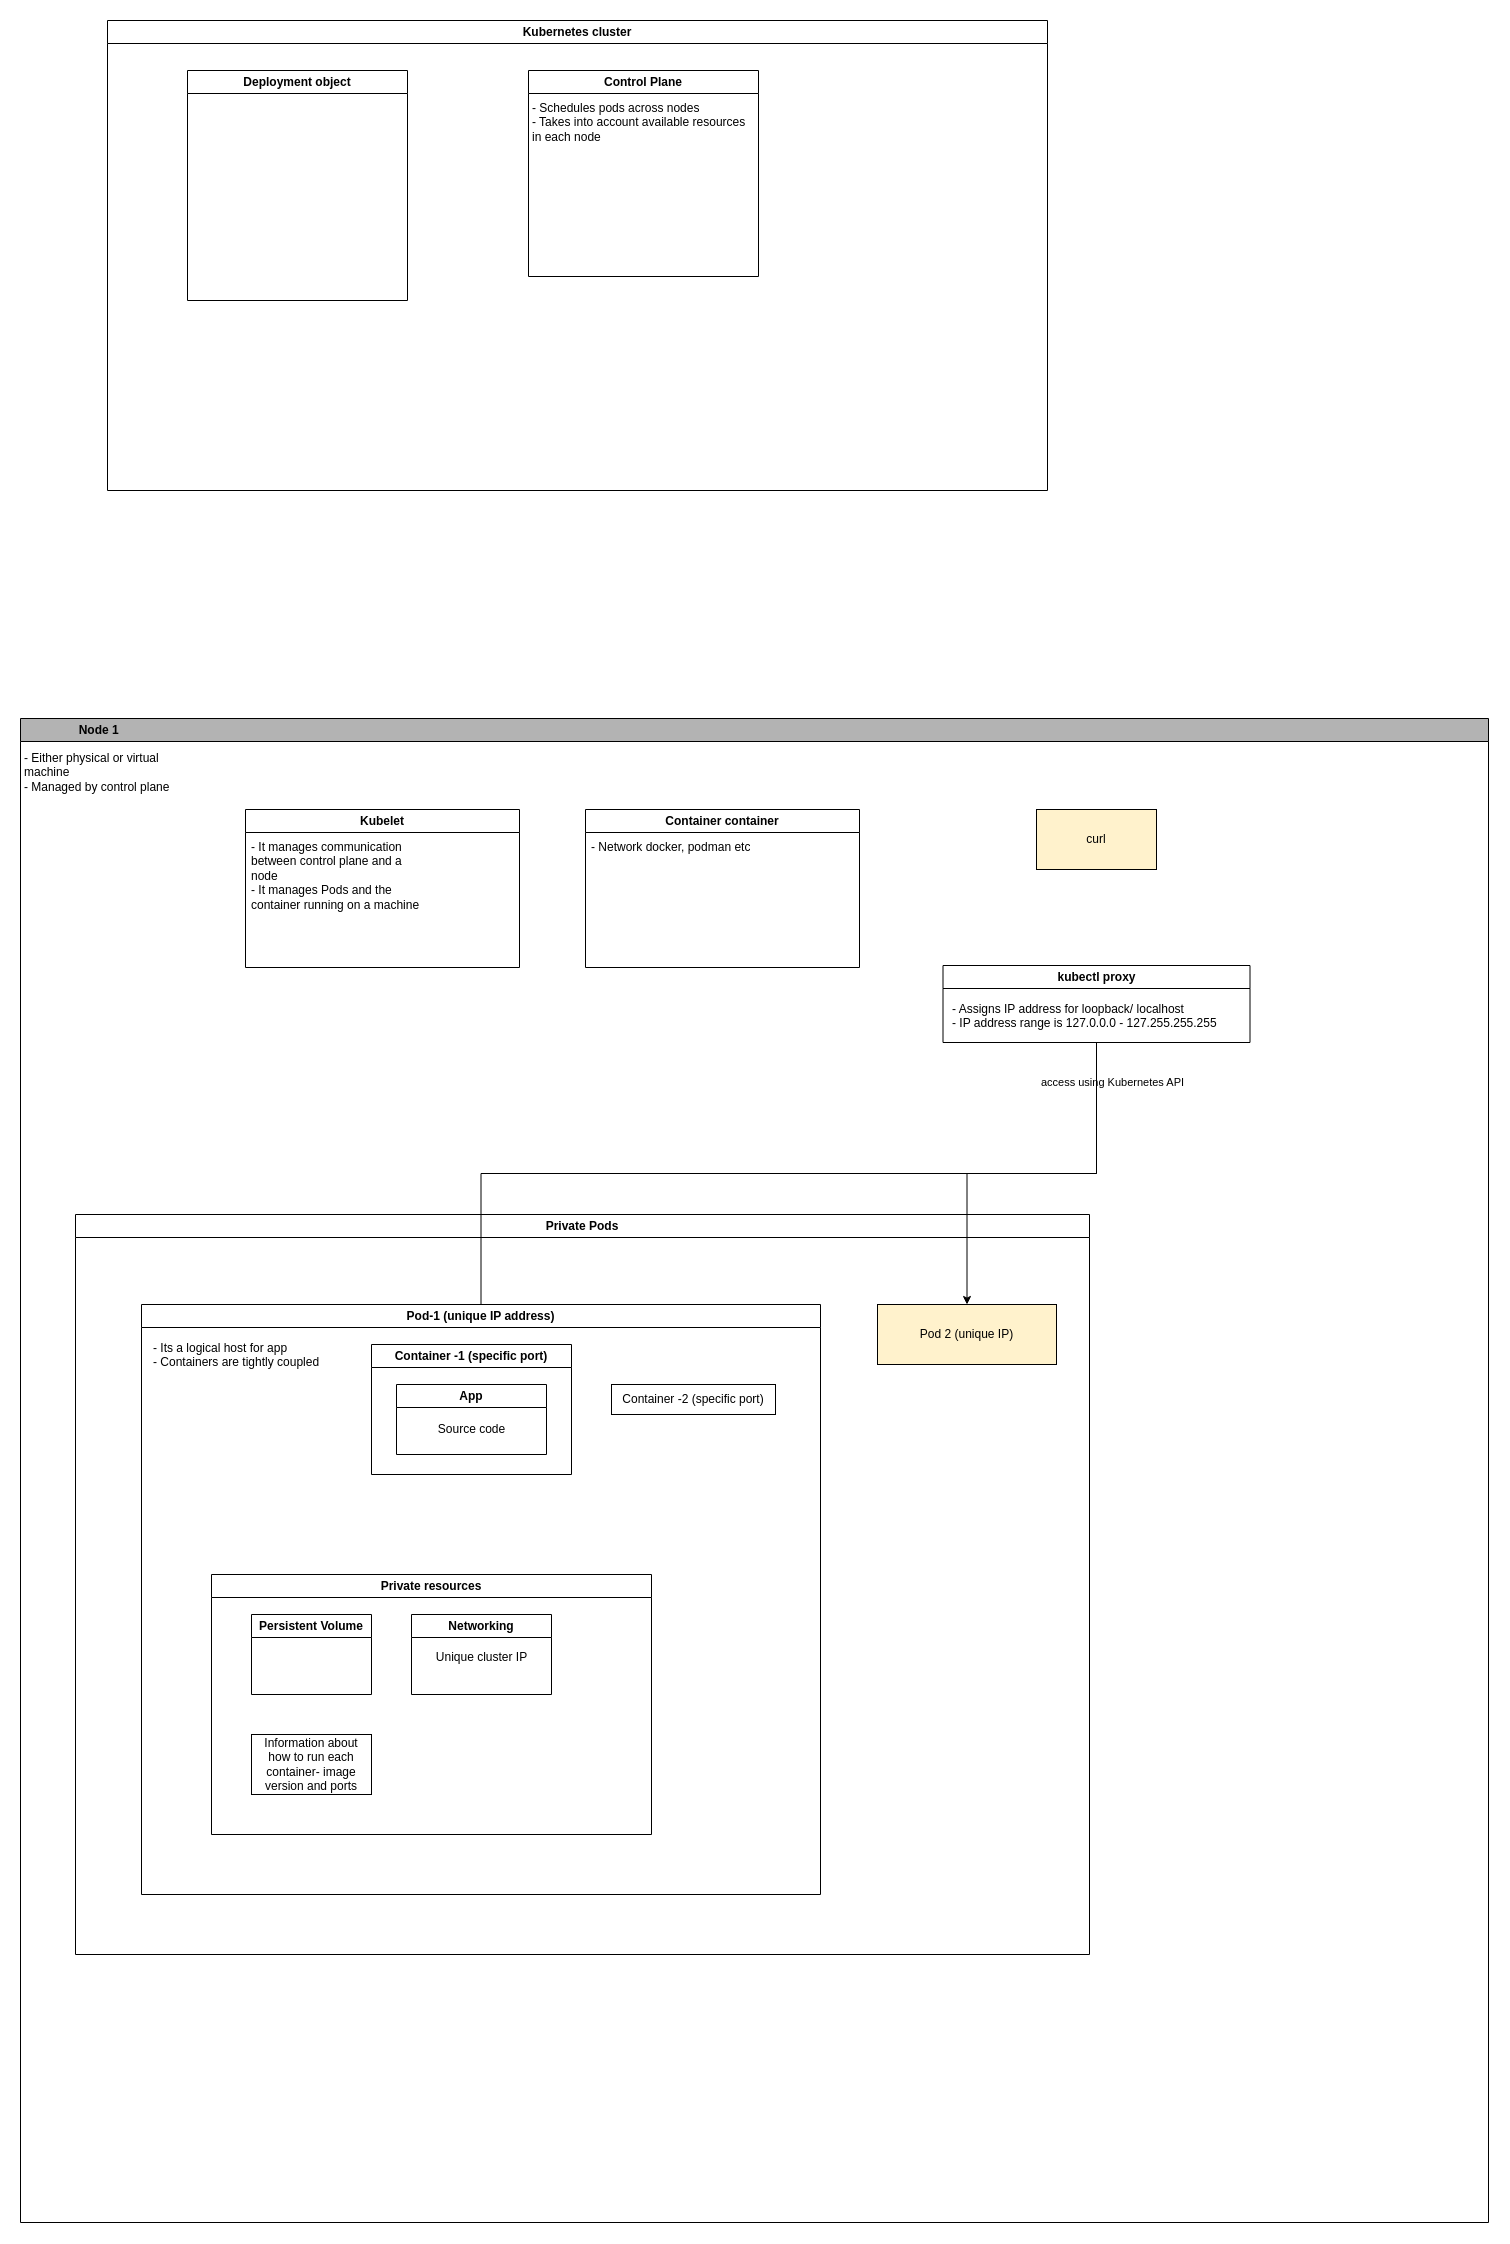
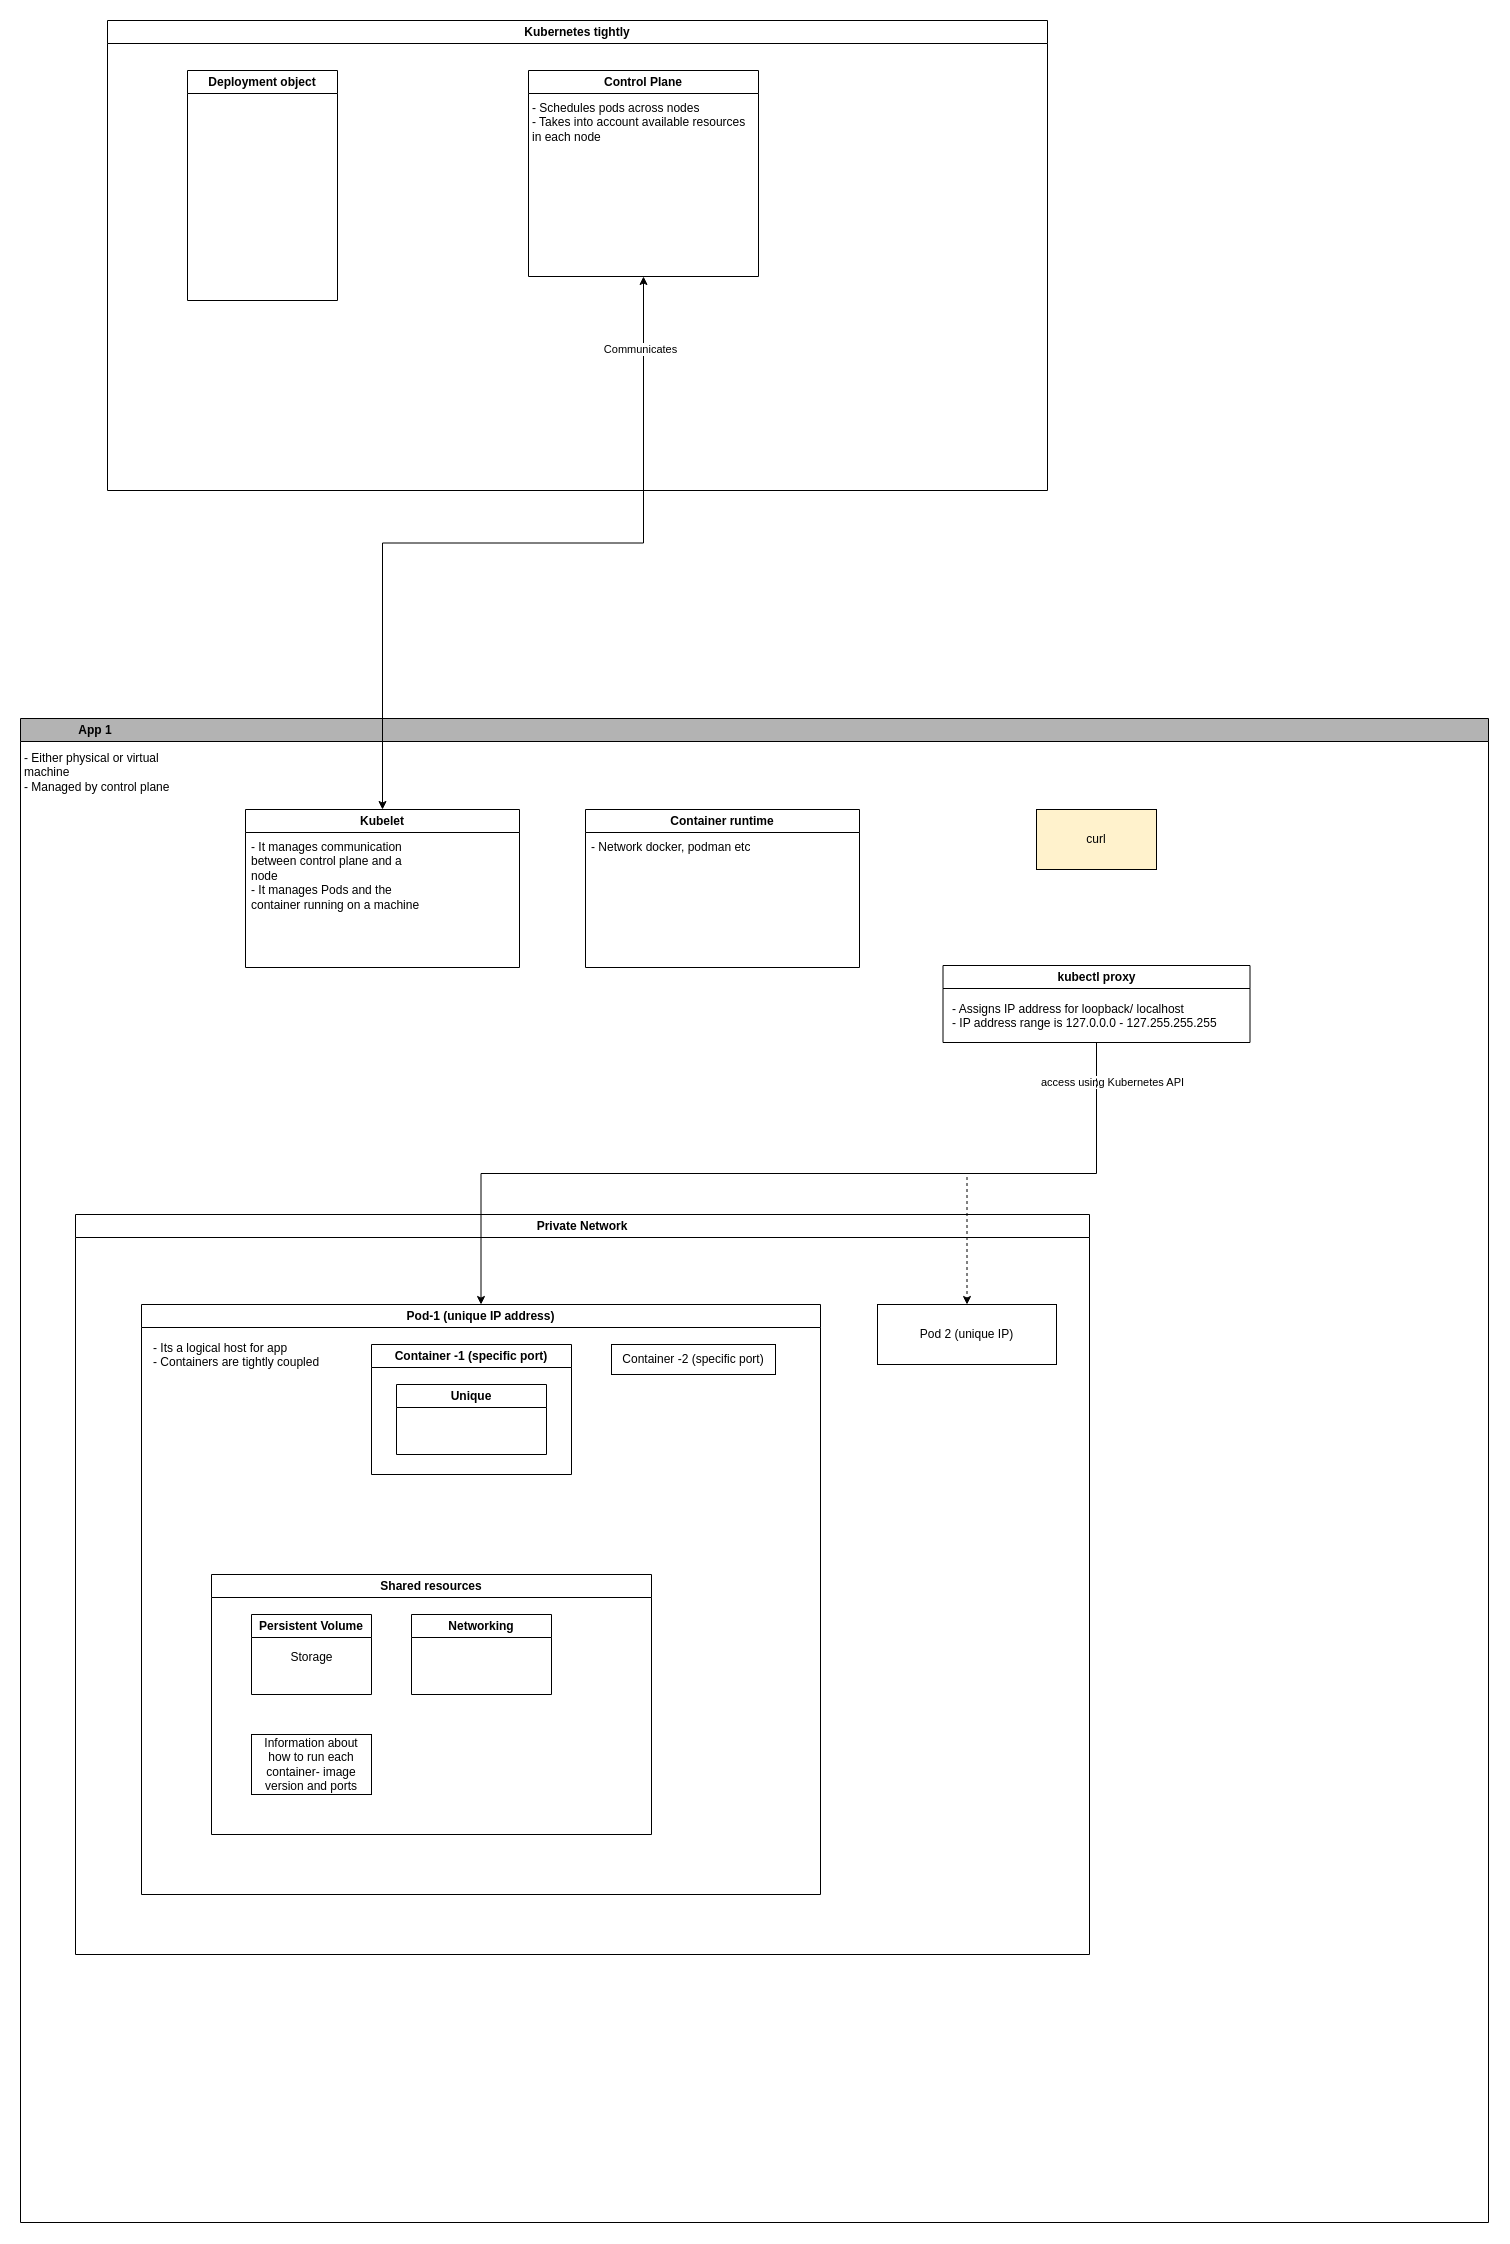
node "Kubernetes cluster": label "Kubernetes cluster" -> "Kubernetes tightly"
node "Deployment object": size 220x230 -> 150x230
edge "Control Plane" -- "Kubelet": added, label "Communicates"
node "Node 1": label "Node 1" -> "App 1"
node "Container container": label "Container container" -> "Container runtime"
node "Private Pods": label "Private Pods" -> "Private Network"
edge "kubectl proxy" -> "Pod 2 (unique IP)": style solid -> dashed
edge "kubectl proxy" -- "Pod-1 (unique IP address)": arrowhead none -> classic
node "Pod 2 (unique IP)": fillcolor #fff2cc -> #ffffff
node "App": label "App" -> "Unique"
node "Container -2 (specific port)": moved (694, 1400) -> (694, 1360)
node "Source code": removed
node "Private resources": label "Private resources" -> "Shared resources"
node "Storage": added
node "Unique cluster IP": removed
